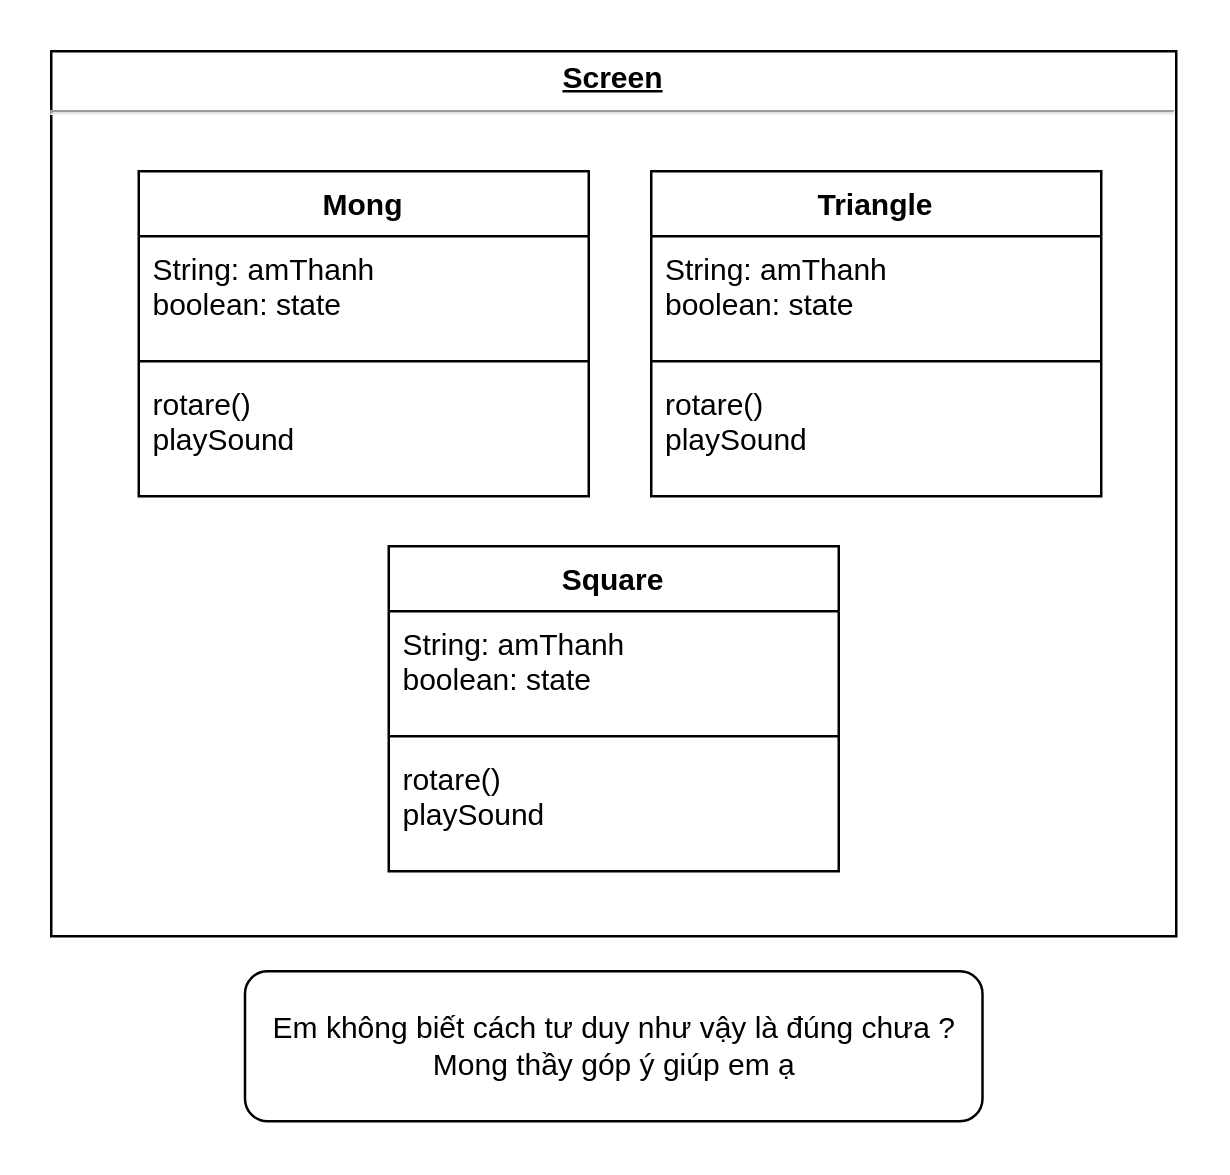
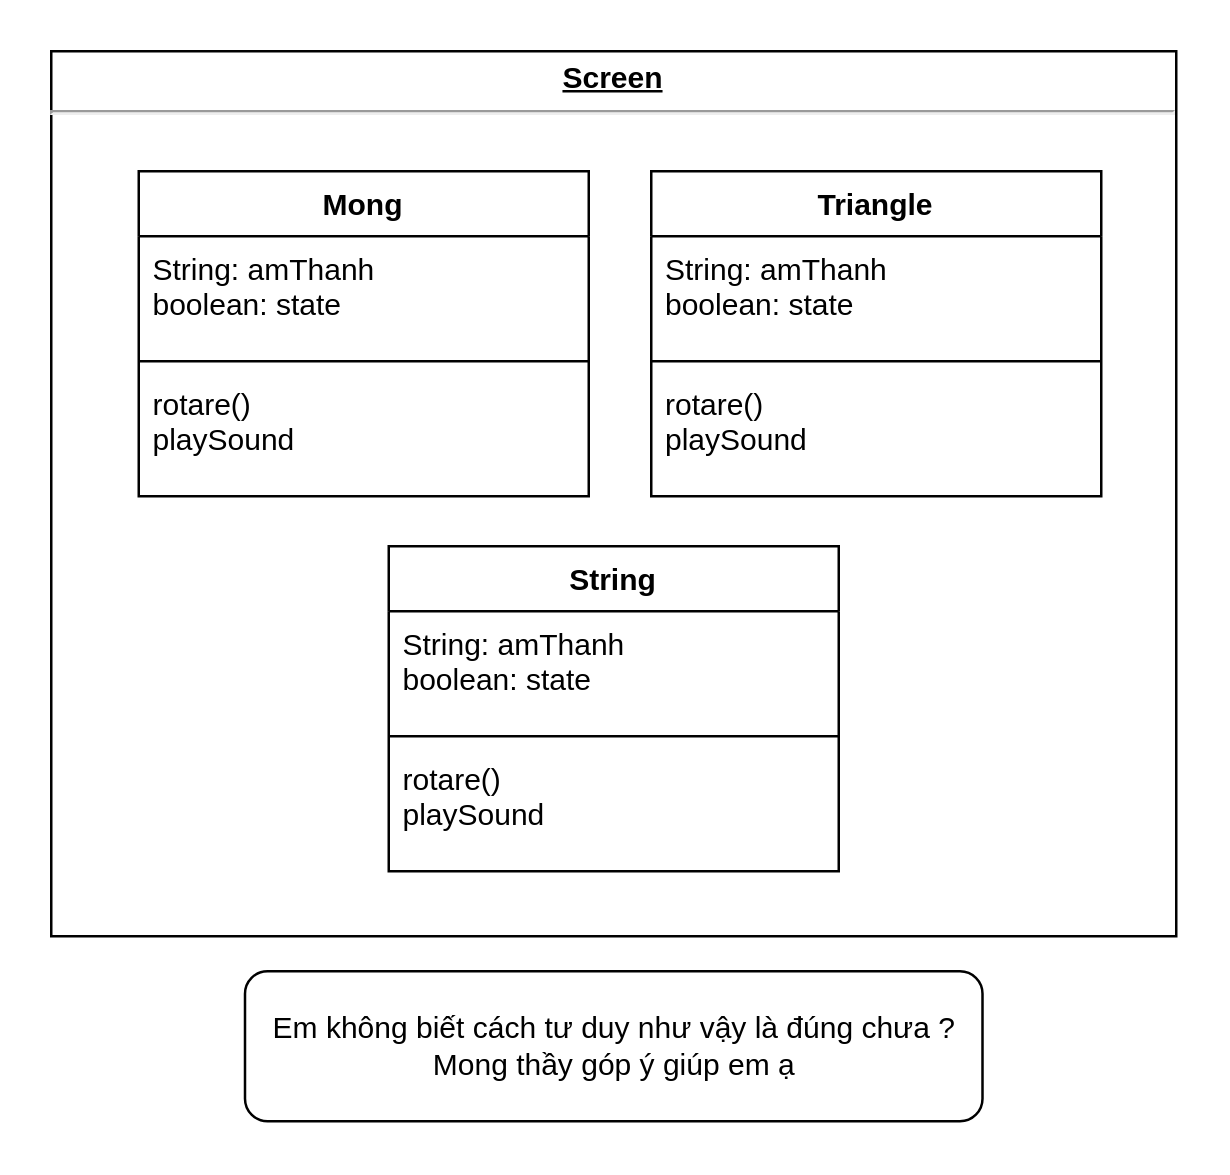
node "Square": label "Square" -> "String"
